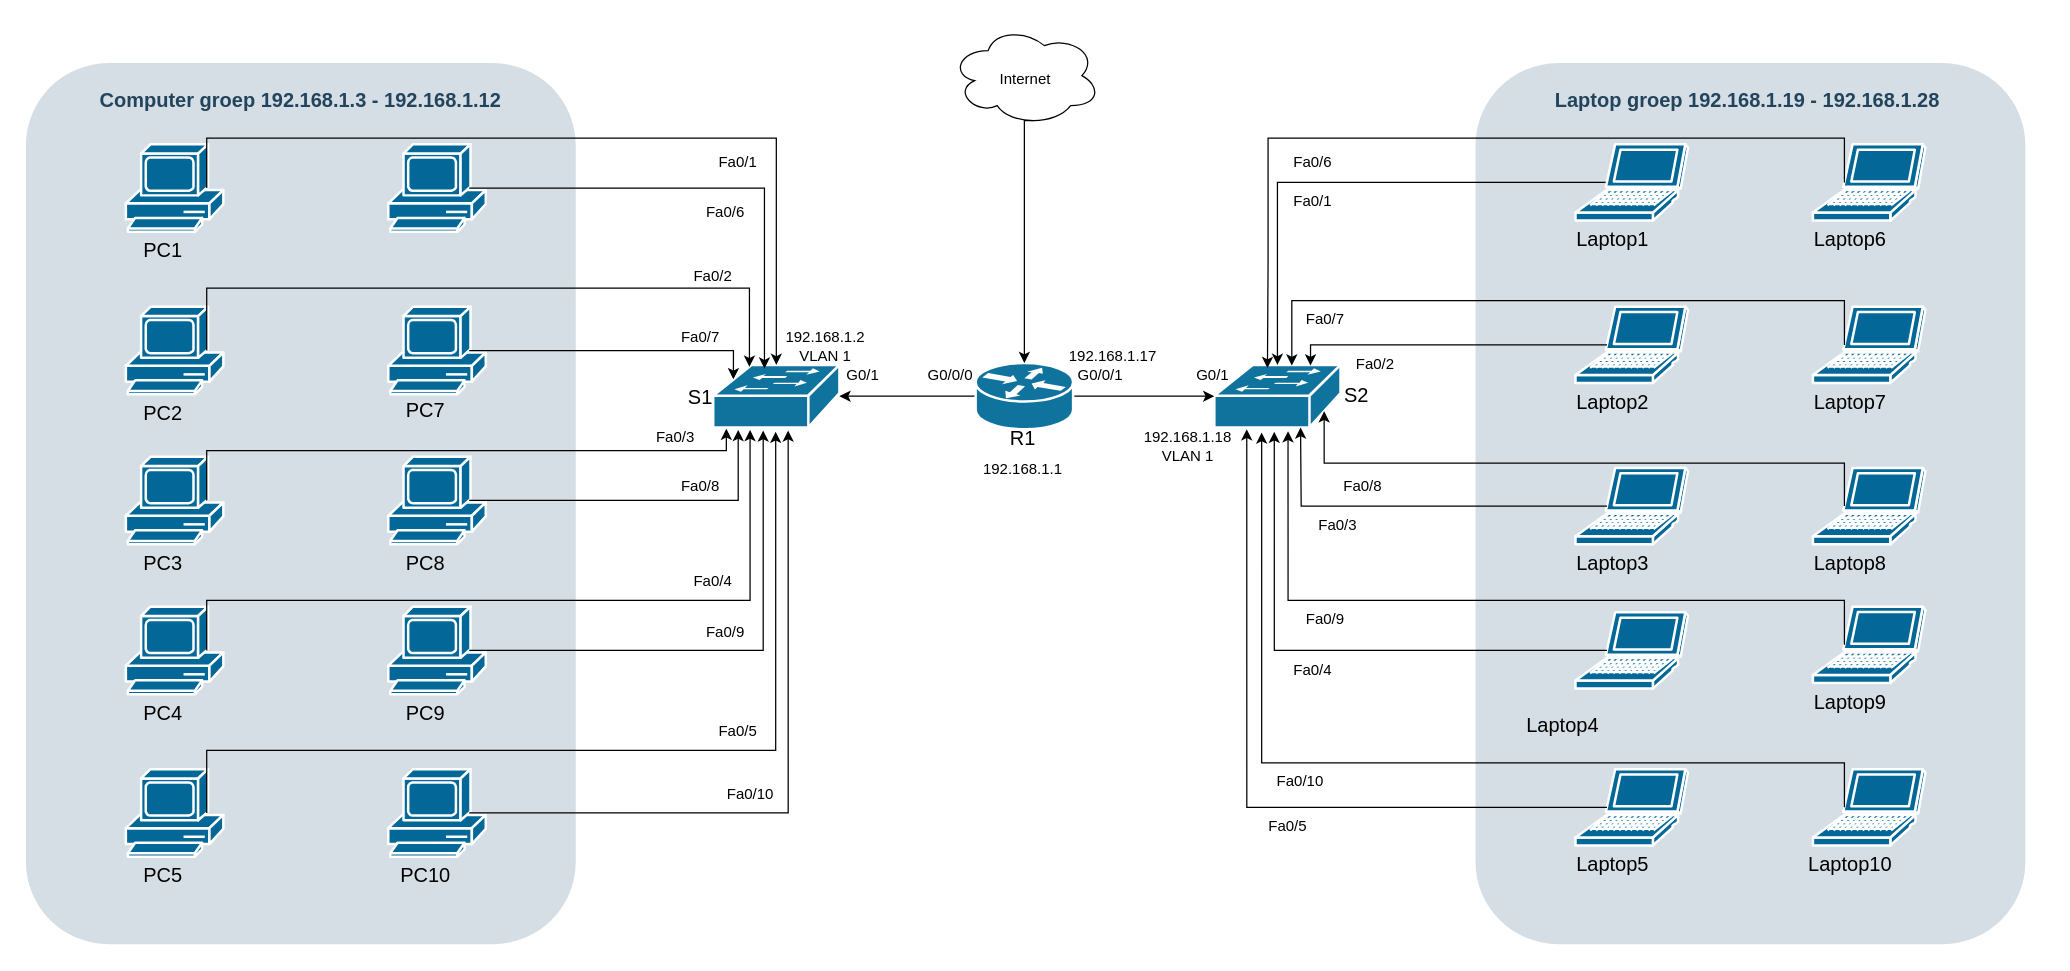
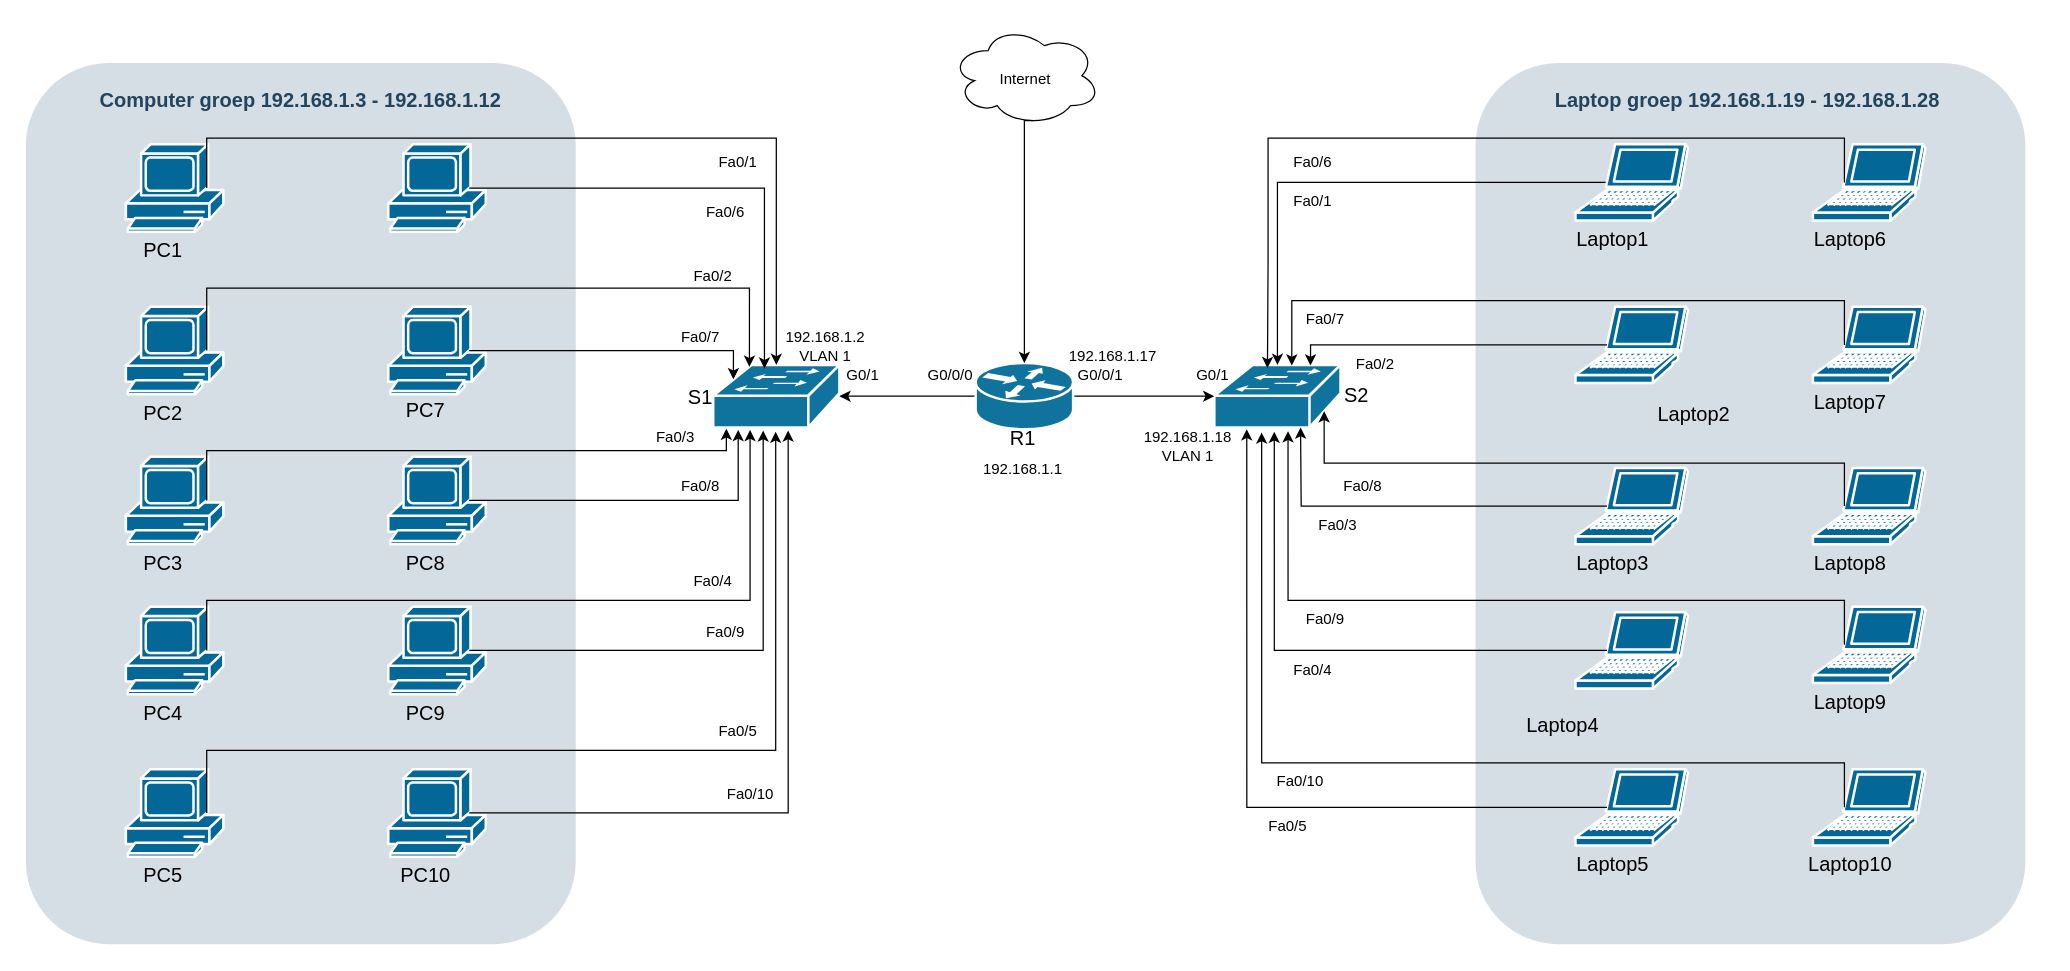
node "Laptop2": moved (1613, 402) -> (1694, 414)
